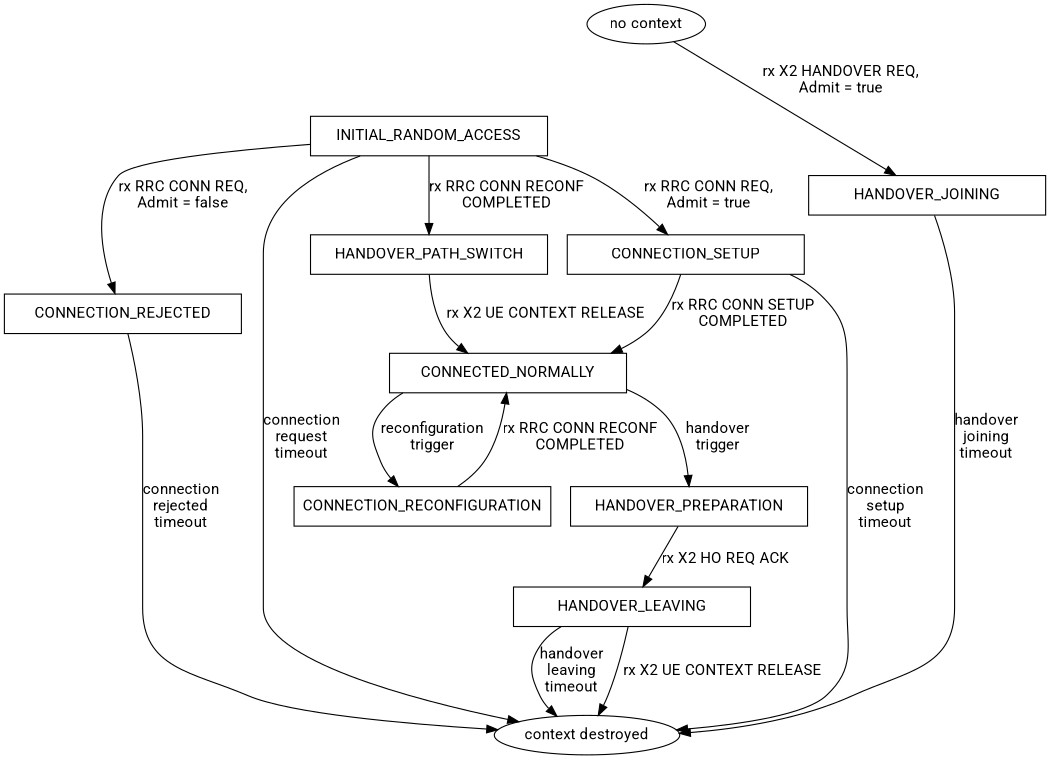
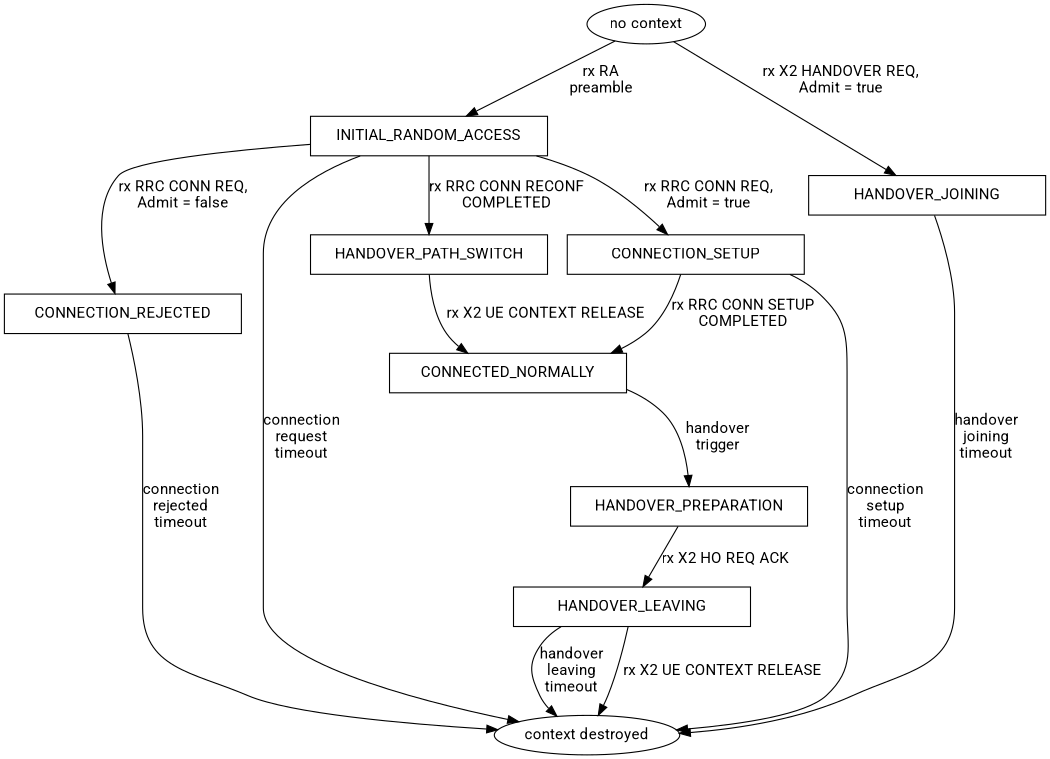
edge "no context" -> "INITIAL_RANDOM_ACCESS": added, label "rx RA preamble"
node "CONNECTION_RECONFIGURATION": removed
